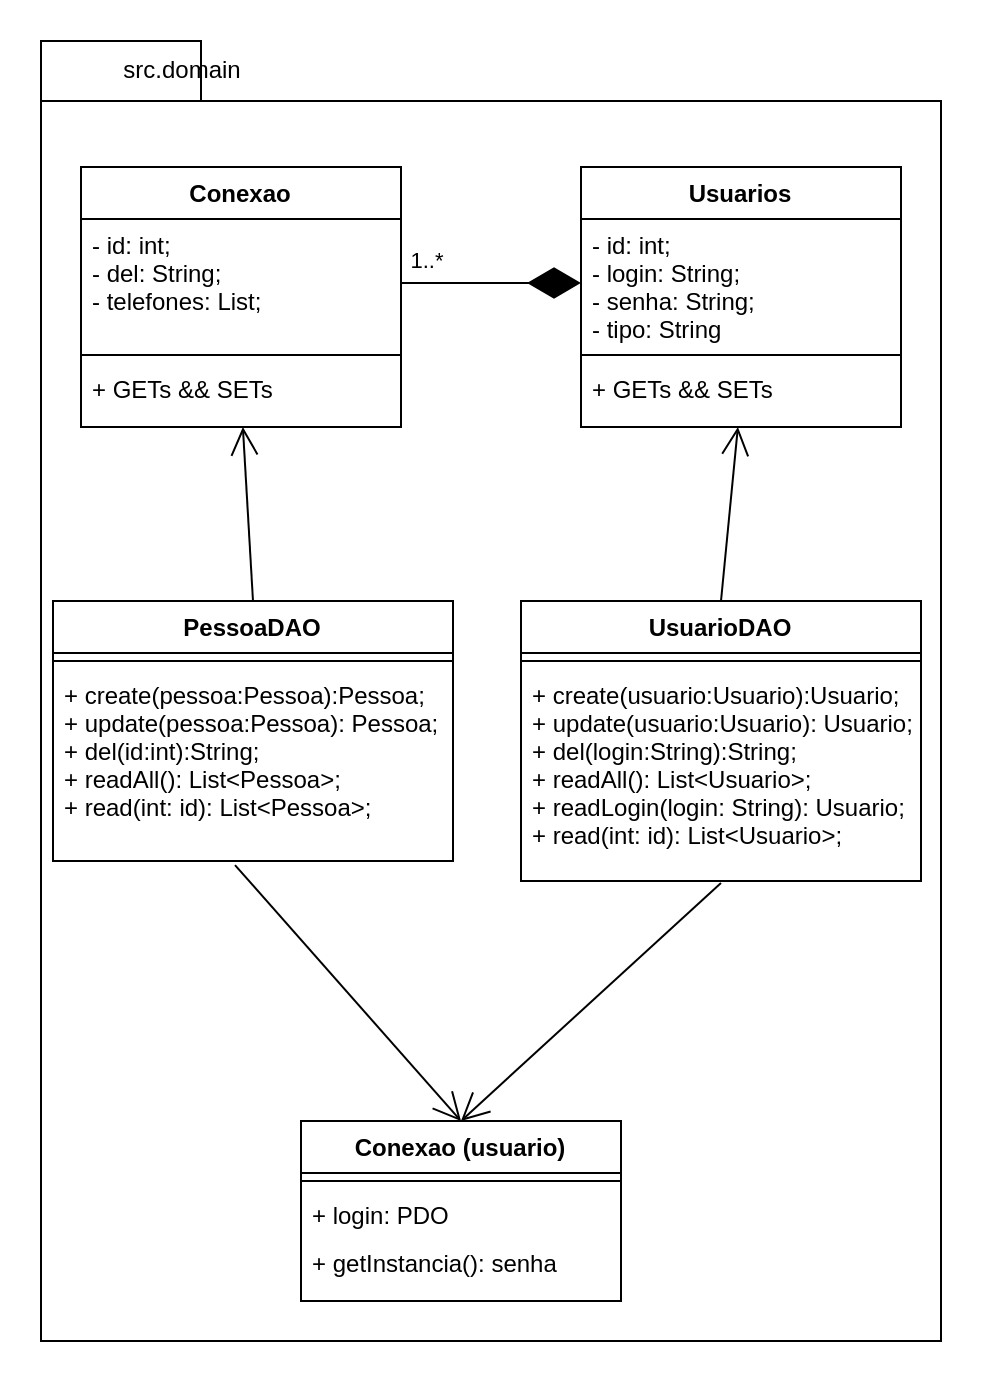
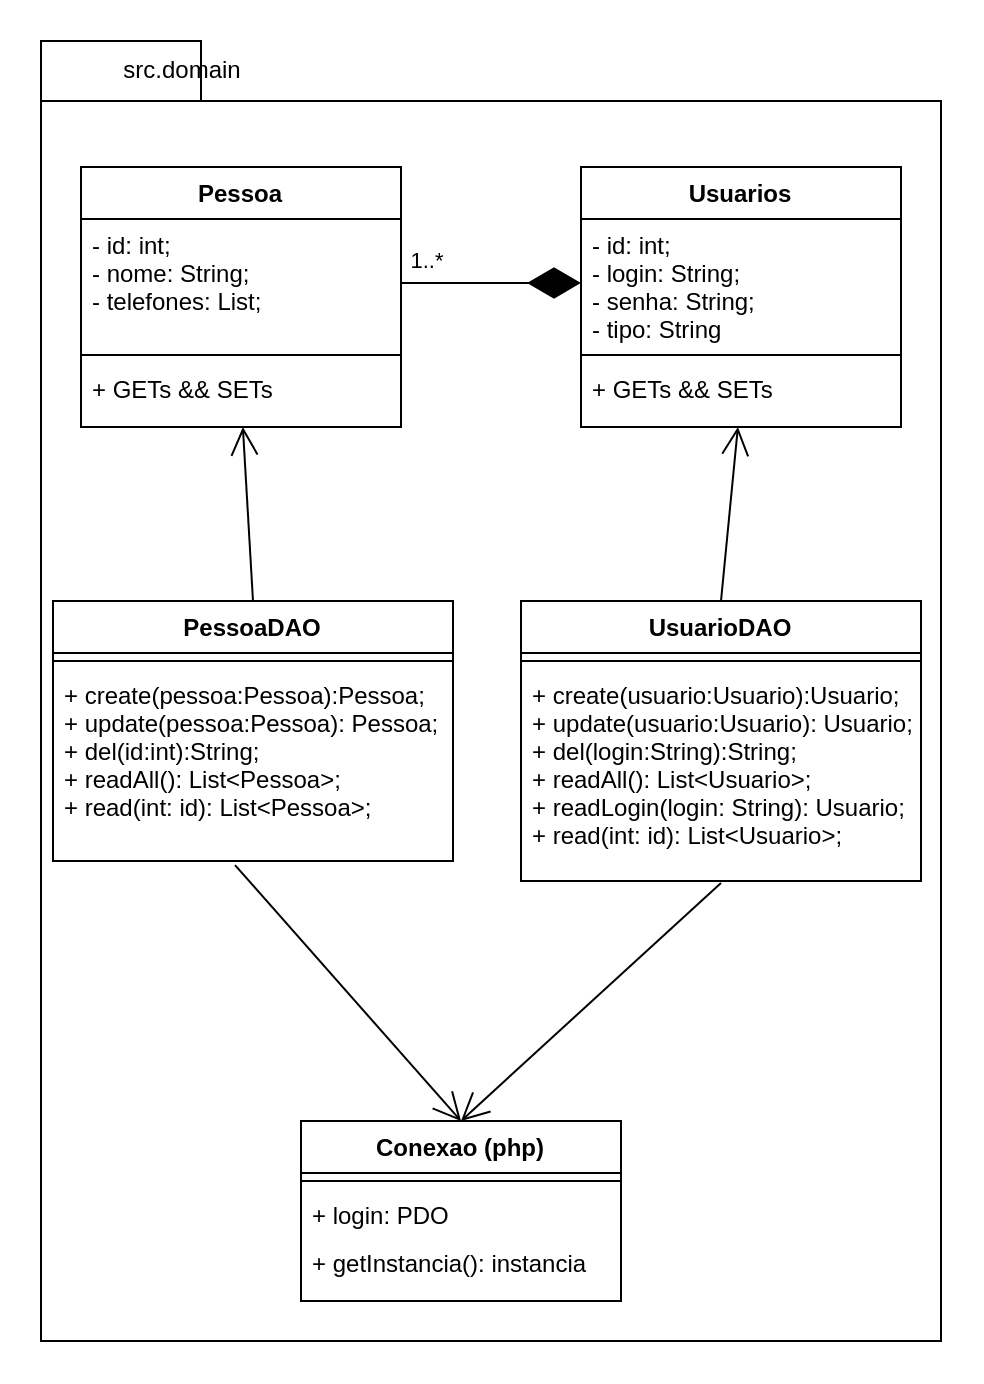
node "Conexao": label "Conexao" -> "Pessoa"
node "- id: int; - del: String; - telefones: List;": label "- id: int; - del: String; - telefones: List;" -> "- id: int; - nome: String; - telefones: List;"
node "Conexao (usuario)": label "Conexao (usuario)" -> "Conexao (php)"
node "+ getInstancia(): senha": label "+ getInstancia(): senha" -> "+ getInstancia(): instancia"
